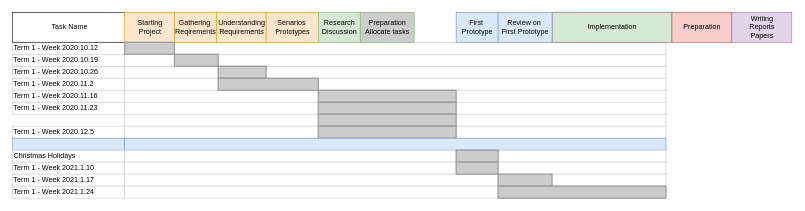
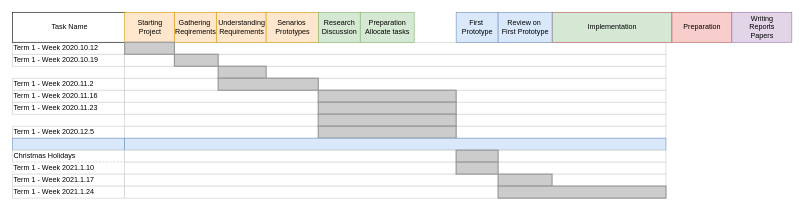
node "Preparation Allocate tasks": fillcolor #cccccc -> #d5e8d4
node "Term 1 - Week 2020.10.26": removed
node "Term 1 - Week 2021.1.10": style solid -> dashed
